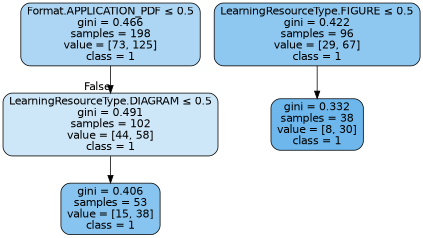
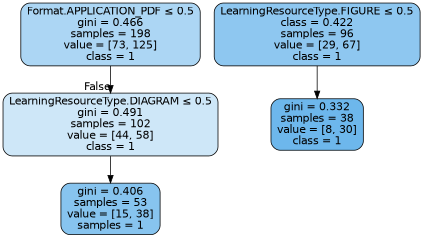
node "LearningResourceType.FIGURE ≤ 0.5": text "gini = 0.422" -> "class = 0.422"
node "gini = 0.406": text "class = 1" -> "samples = 1"
